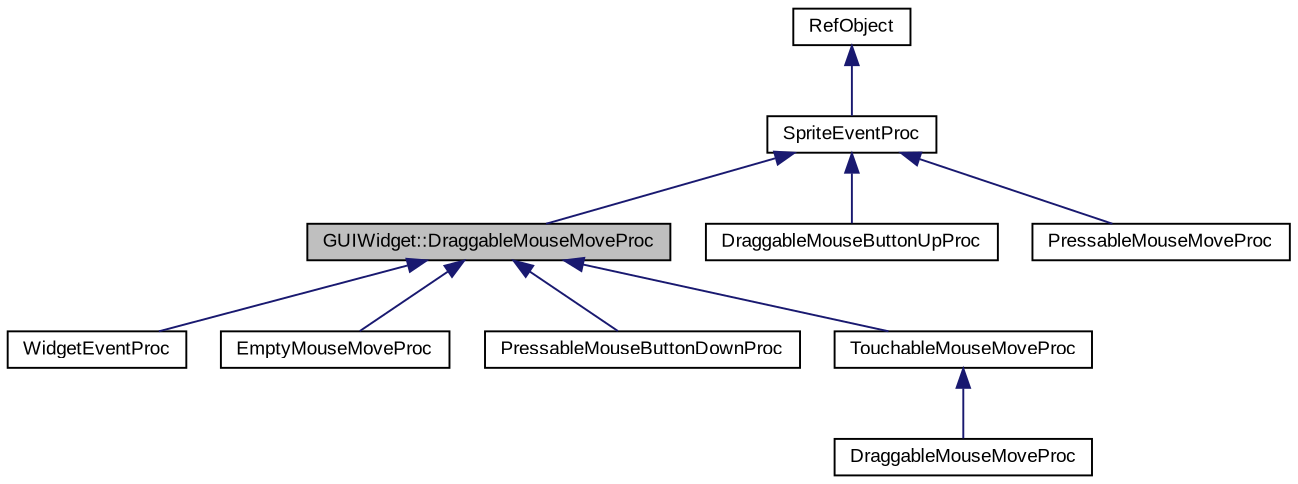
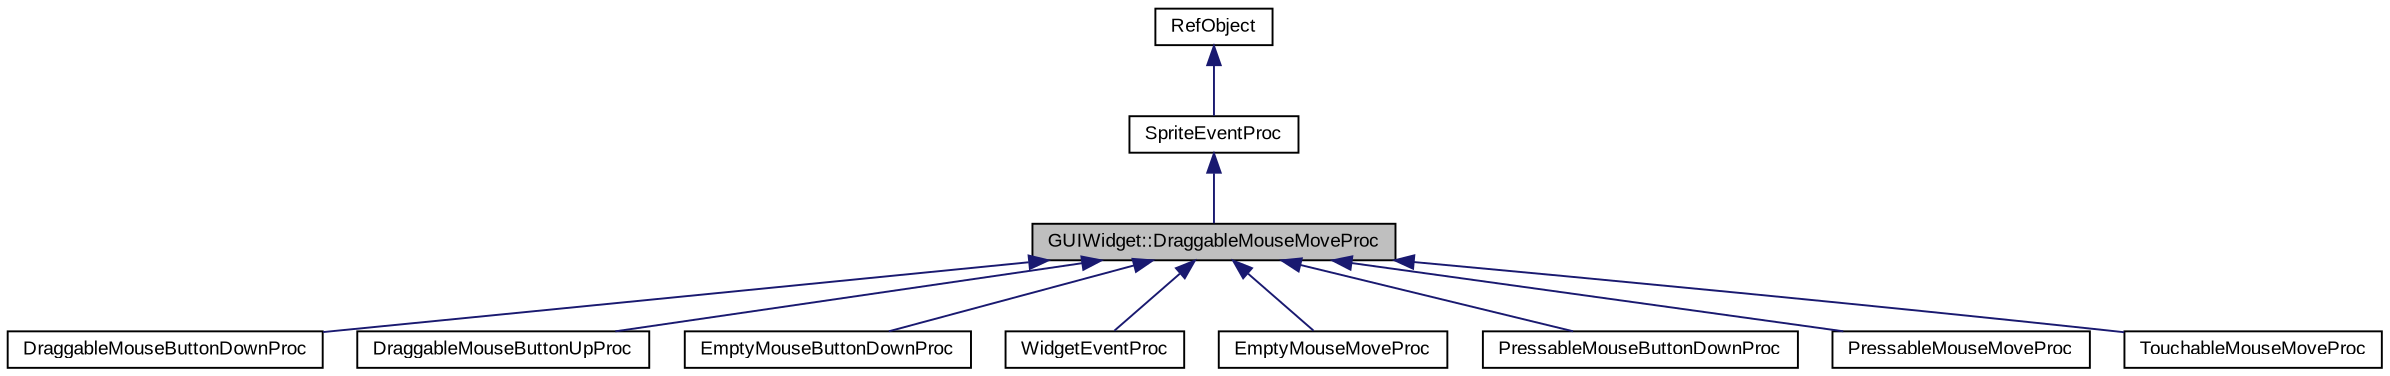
edge "PressableMouseMoveProc" -> "SpriteEventProc": now "PressableMouseMoveProc" -> "GUIWidget::DraggableMouseMoveProc"
edge "DraggableMouseButtonUpProc" -> "SpriteEventProc": now "DraggableMouseButtonUpProc" -> "GUIWidget::DraggableMouseMoveProc"
node "DraggableMouseButtonDownProc": added
node "EmptyMouseButtonDownProc": added
node "DraggableMouseMoveProc": removed
